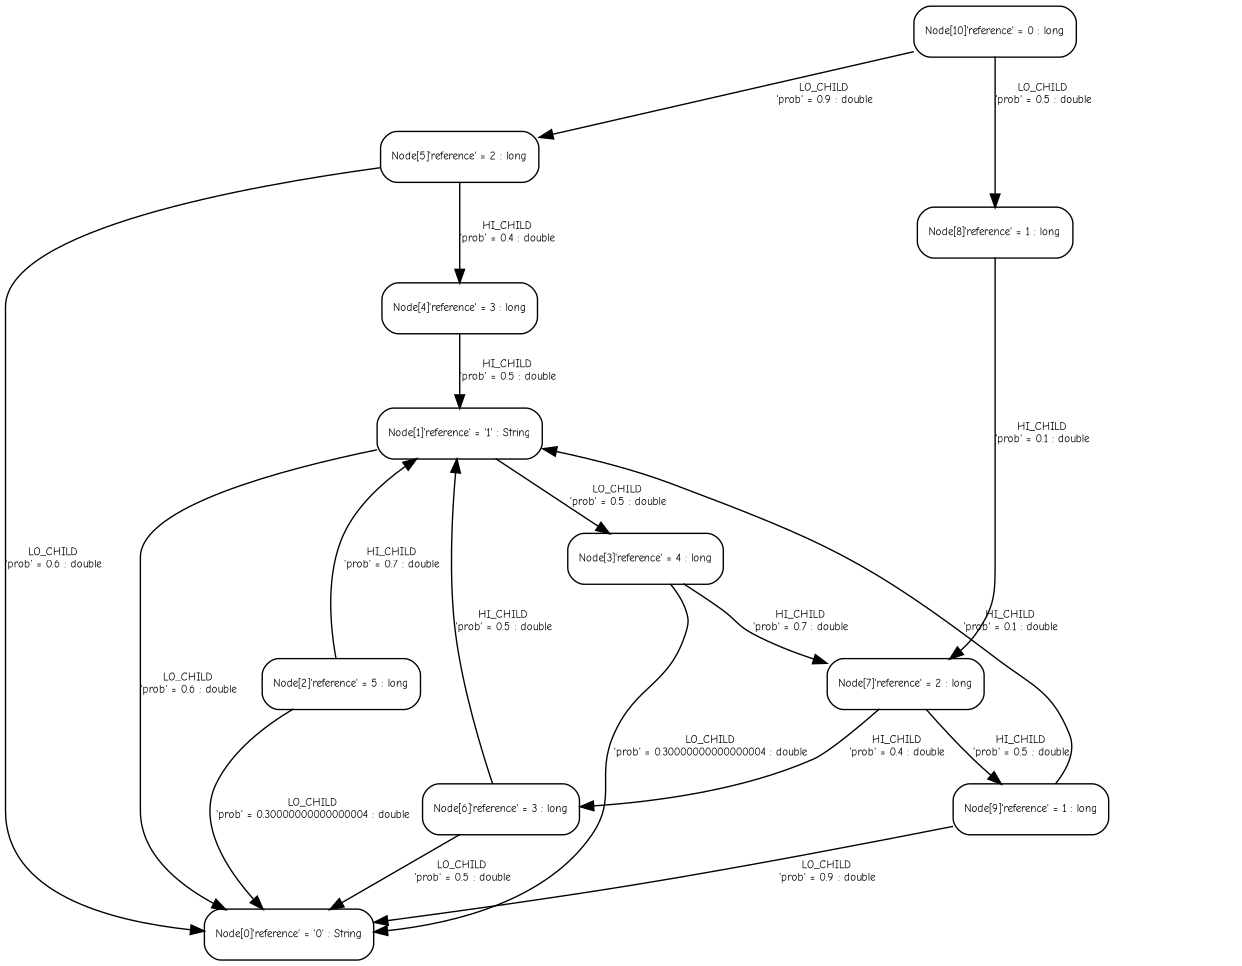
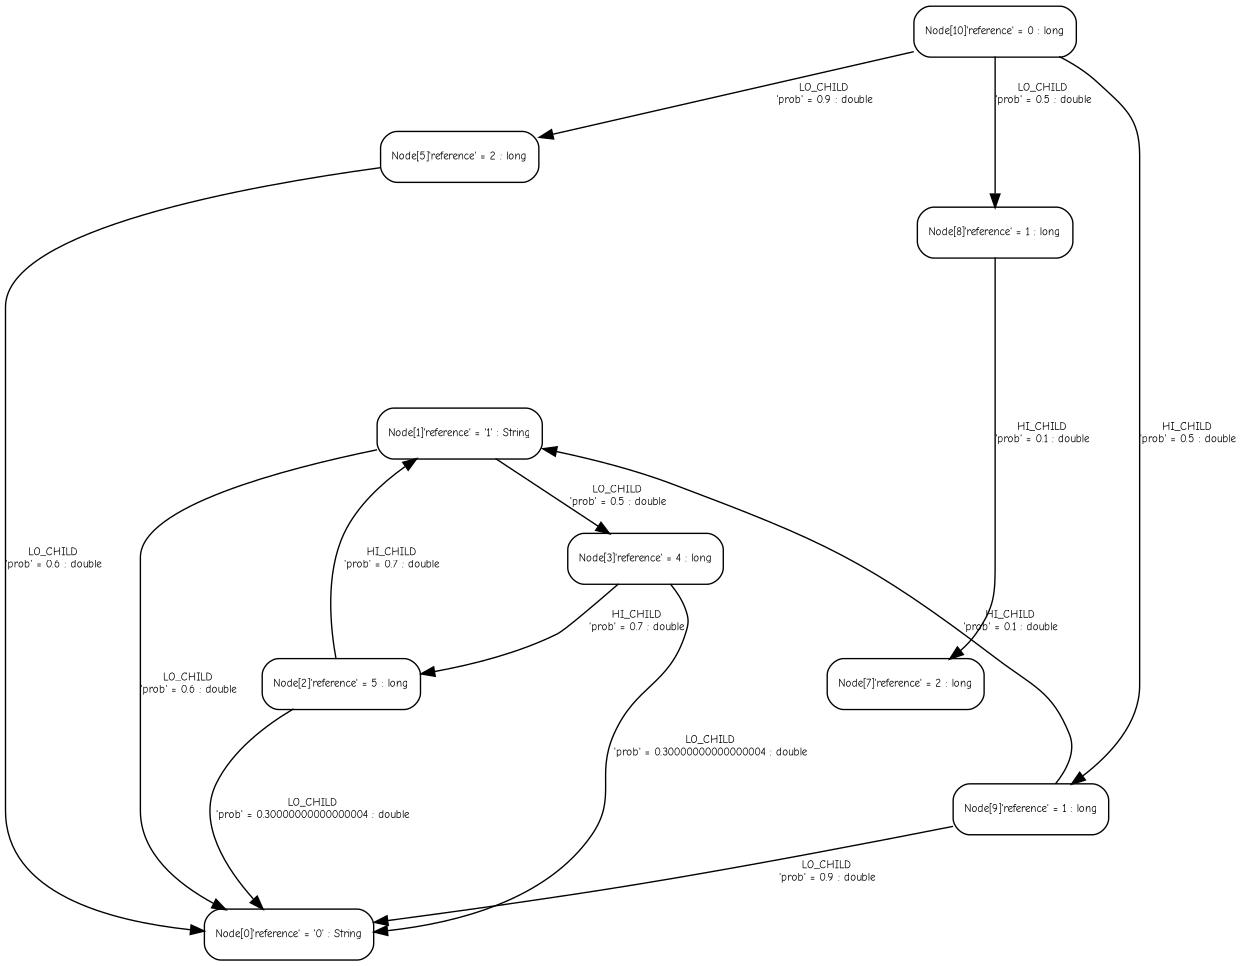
node "Node[4]'reference' = 3 : long": removed
edge "Node[3]'reference' = 4 : long" -> "Node[7]'reference' = 2 : long": now "Node[3]'reference' = 4 : long" -> "Node[2]'reference' = 5 : long"
edge "Node[7]'reference' = 2 : long" -> "Node[9]'reference' = 1 : long": now "Node[10]'reference' = 0 : long" -> "Node[9]'reference' = 1 : long"
node "Node[6]'reference' = 3 : long": removed
